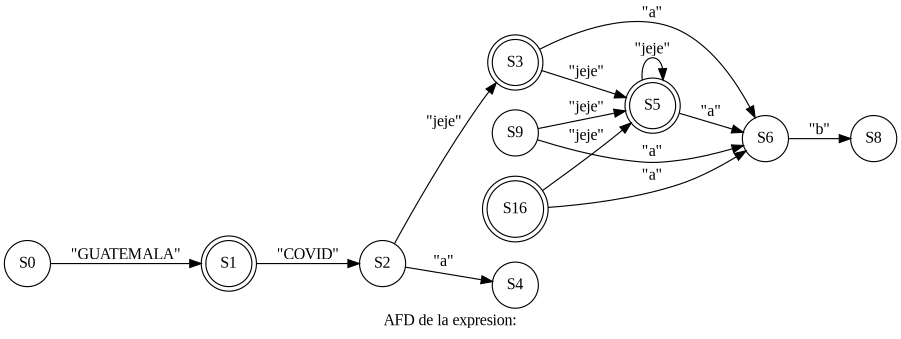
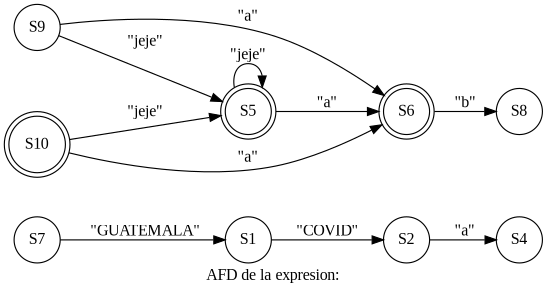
node "S3": removed
node "S6": shape circle -> doublecircle
node "S16": label "S16" -> "S10"
node "S0": label "S0" -> "S7"
node "S1": shape doublecircle -> circle
